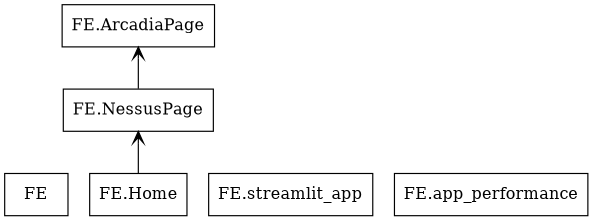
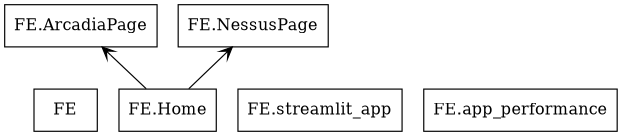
edge "FE.NessusPage" -> "FE.ArcadiaPage": now "FE.Home" -> "FE.ArcadiaPage"
